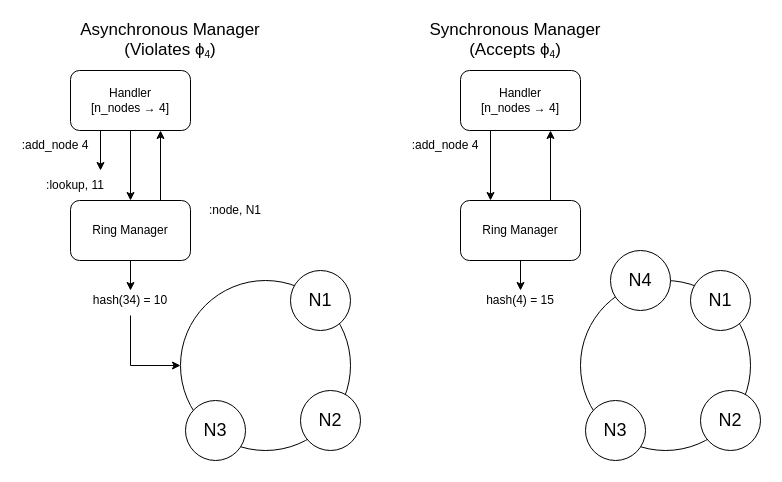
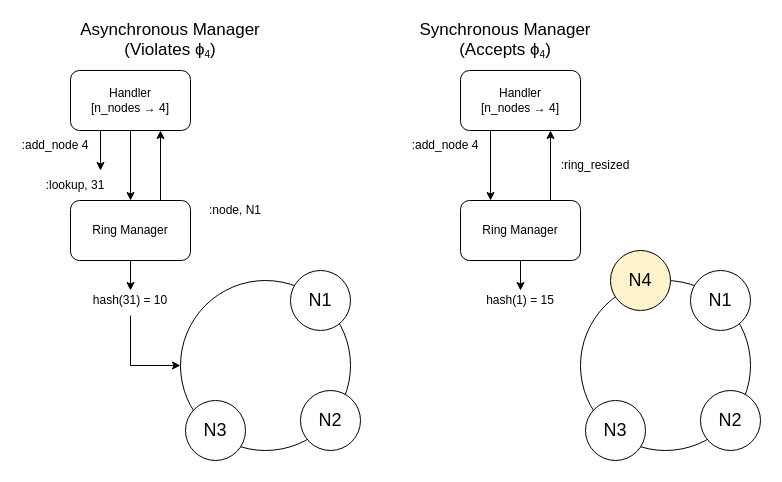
node "Synchronous Manager (Accepts ϕ4)": moved (516, 41) -> (506, 41)
node ":ring_resized": added
node ":lookup, 11": label ":lookup, 11" -> ":lookup, 31"
node "N4": fillcolor #ffffff -> #fff2cc
node "hash(34) = 10": label "hash(34) = 10" -> "hash(31) = 10"
node "hash(4) = 15": label "hash(4) = 15" -> "hash(1) = 15"
